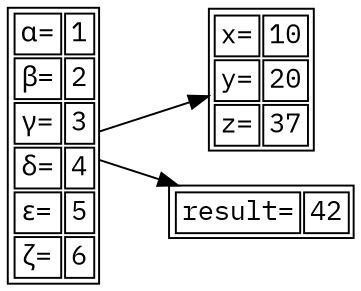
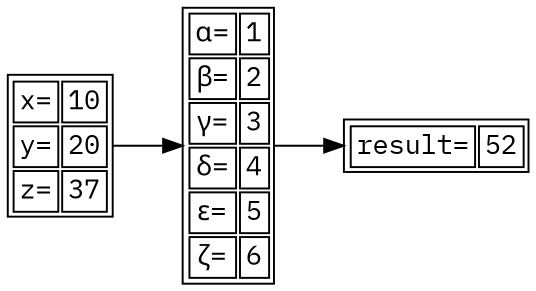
edge "α=" -> "x=": reversed
node "result=": text "42" -> "52"
